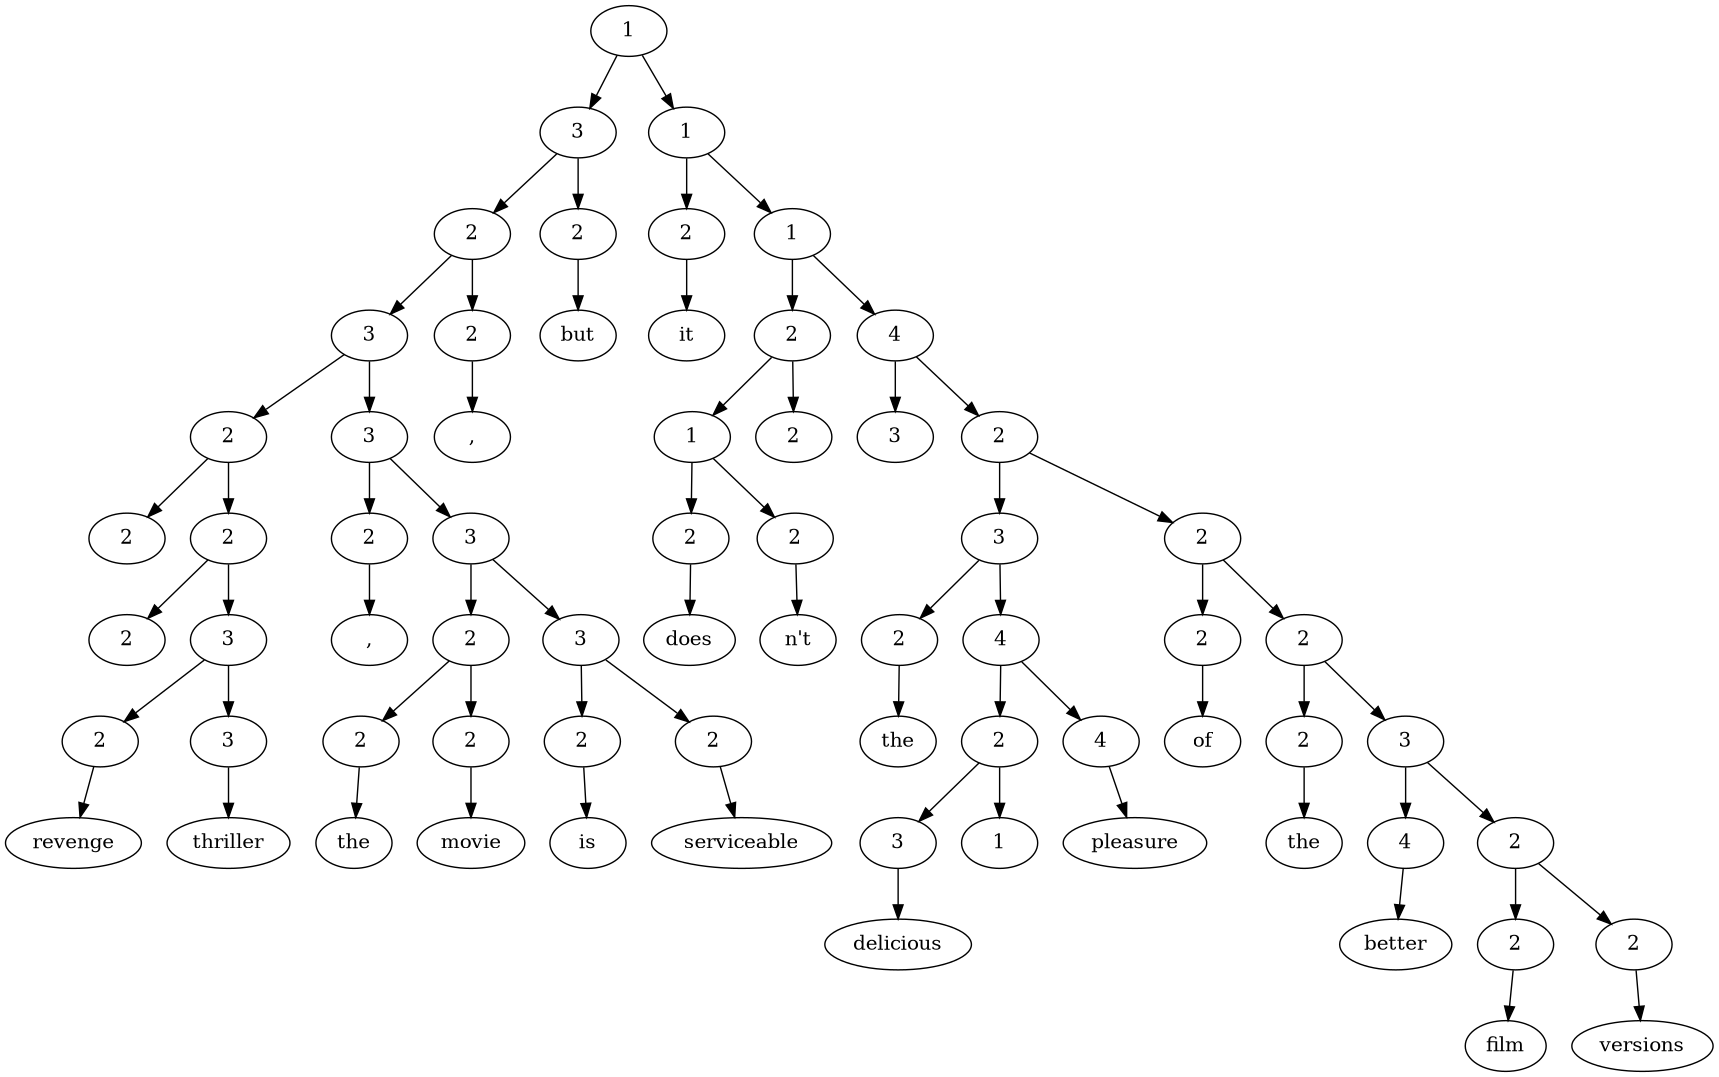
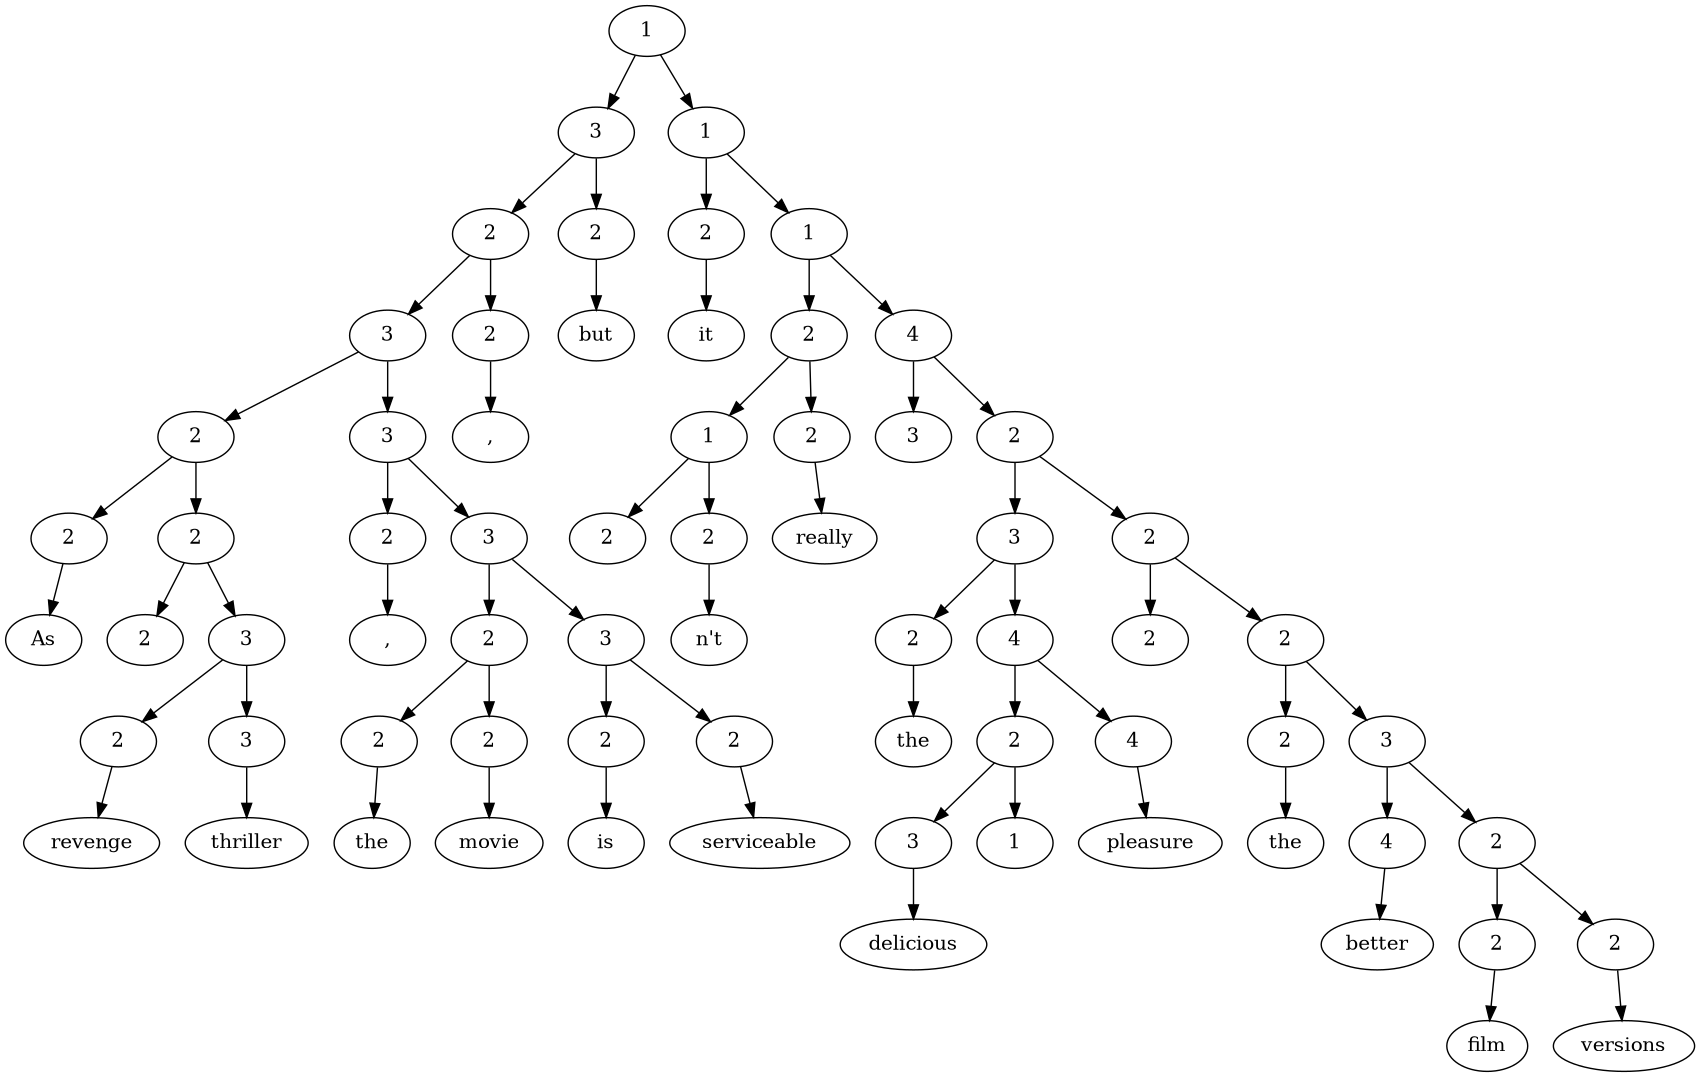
node "really": added
node "As": added
node "does": removed
node "of": removed
